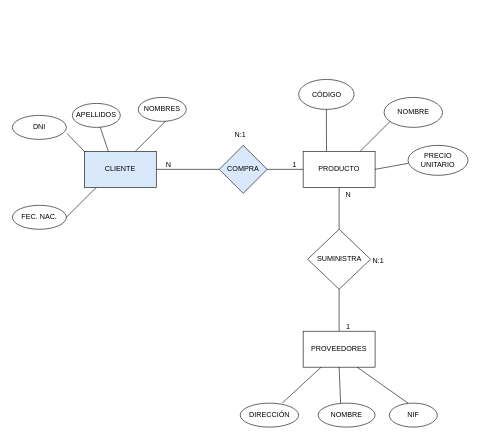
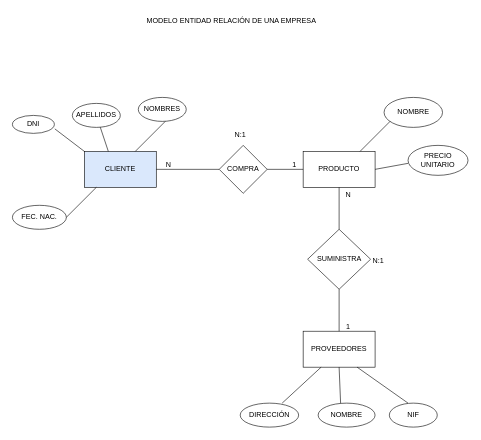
node "MODELO ENTIDAD RELACIÓN DE UNA EMPRESA": added
node "CÓDIGO": removed
node "DNI": size 54x24 -> 42x18
edge "CÓDIGO" -- "PRODUCTO": removed
node "COMPRA": fillcolor #dae8fc -> #ffffff
